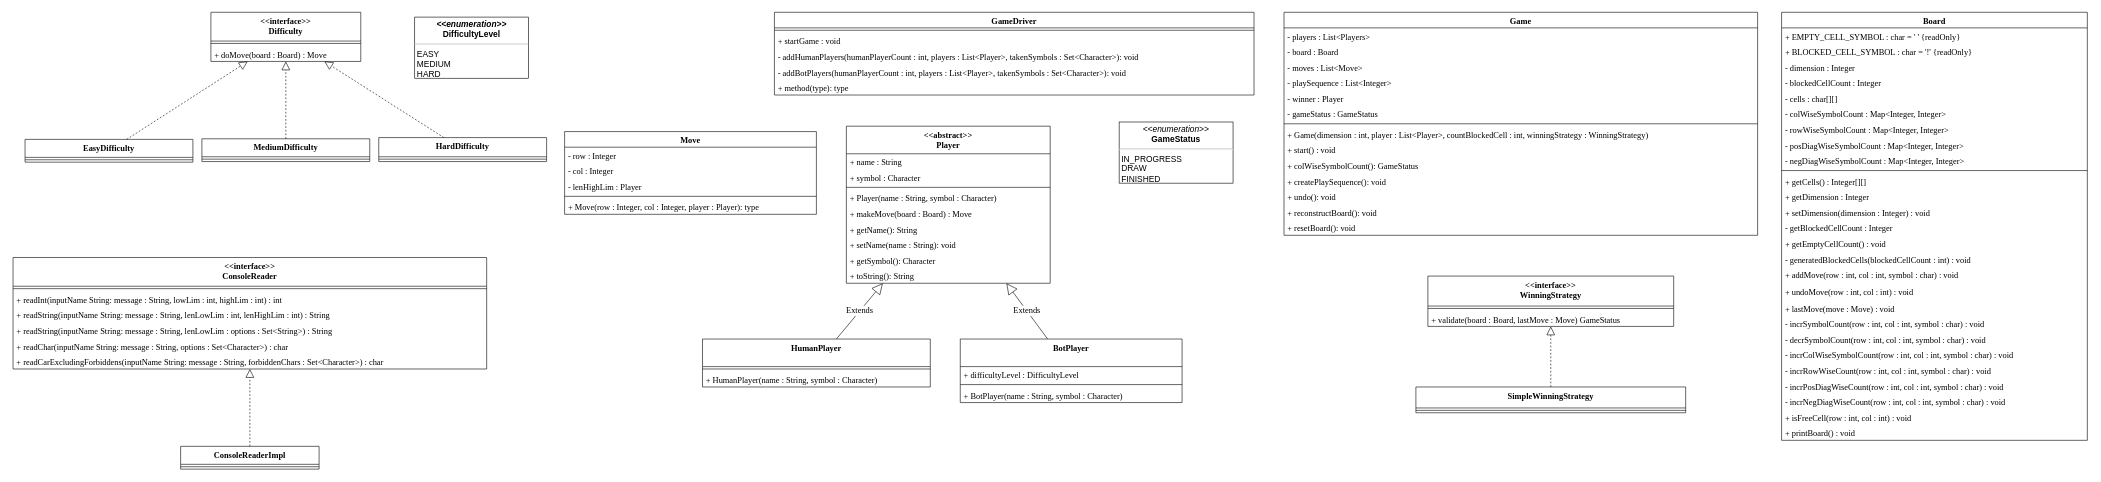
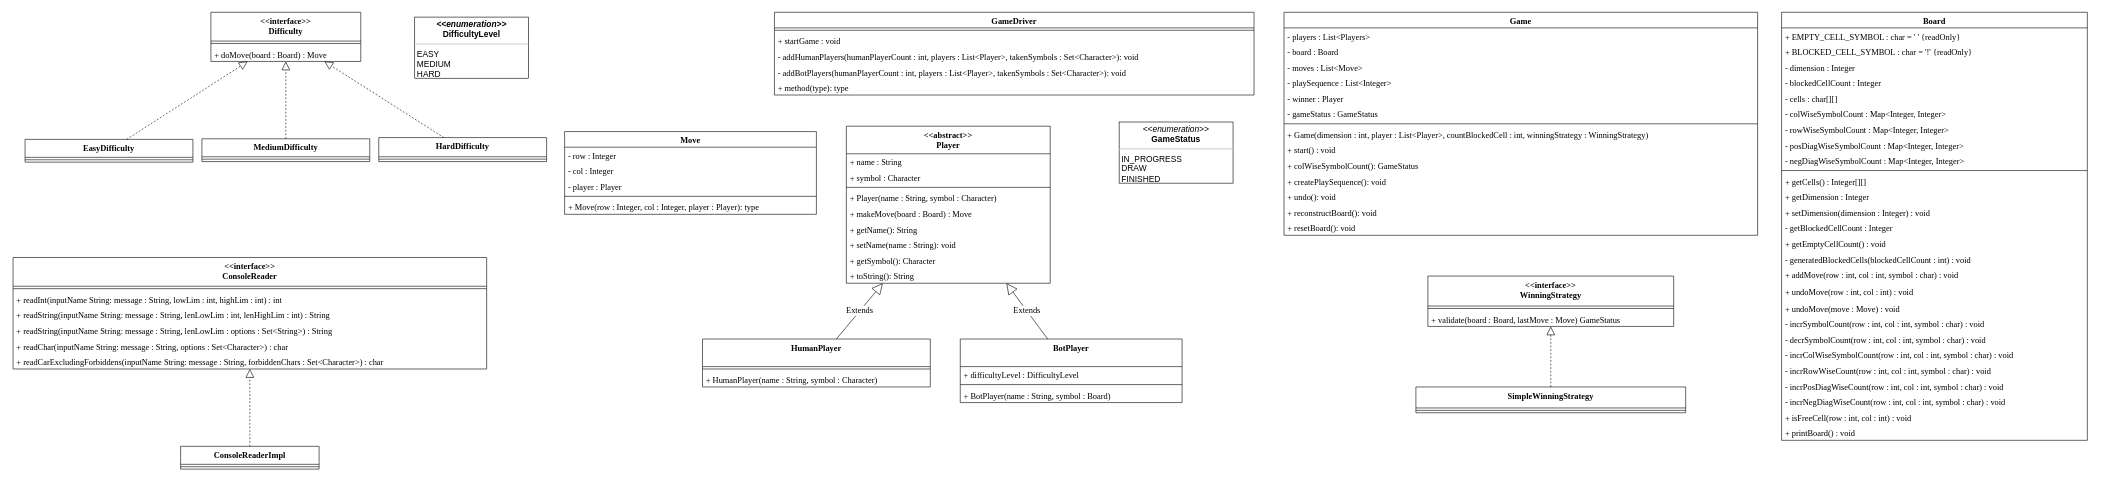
node "- lenHighLim : Player": label "- lenHighLim : Player" -> "- player : Player"
node "+ lastMove(move : Move) : void": label "+ lastMove(move : Move) : void" -> "+ undoMove(move : Move) : void"
node "+ BotPlayer(name : String, symbol : Character)": label "+ BotPlayer(name : String, symbol : Character)" -> "+ BotPlayer(name : String, symbol : Board)"
